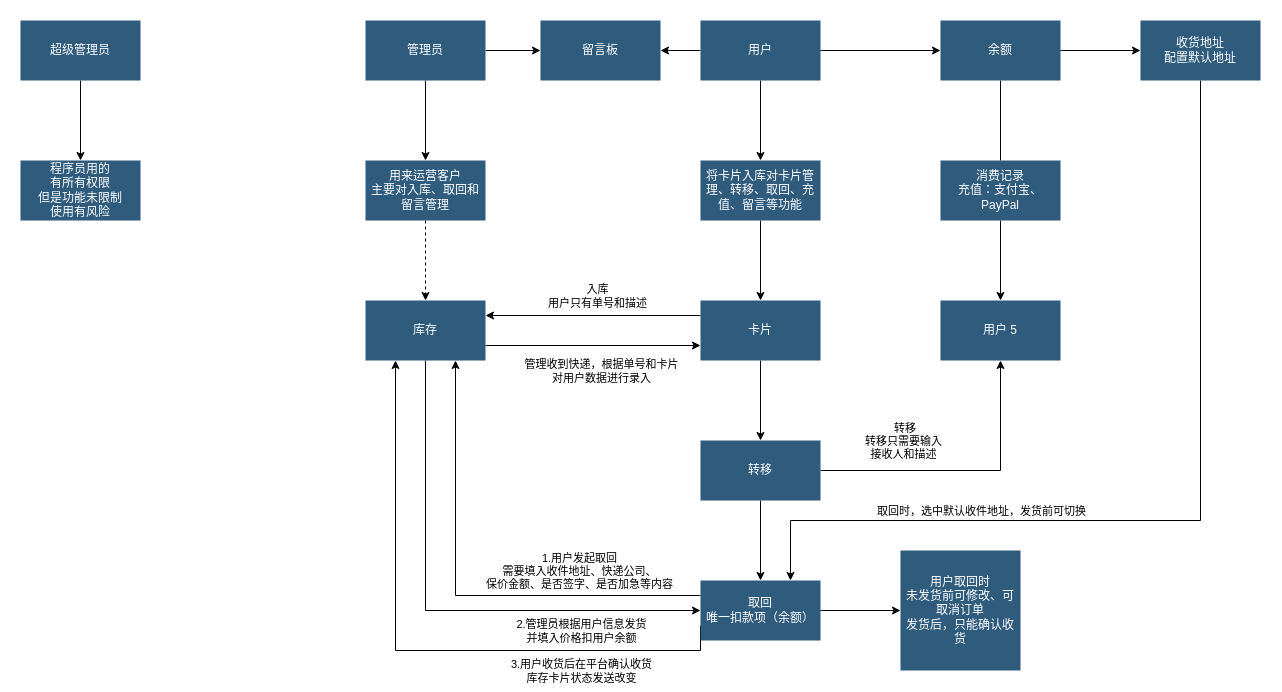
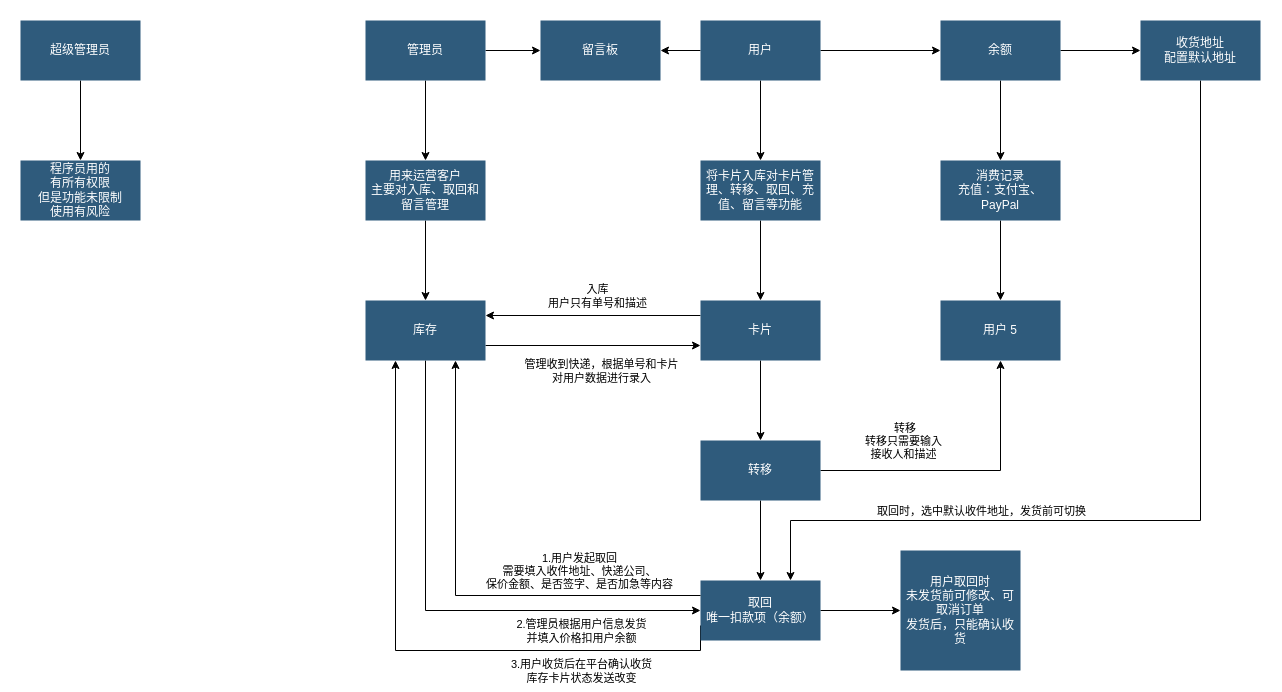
edge "余额" -- "消费记录 充值：支付宝、PayPal": arrowhead none -> classic
edge "用来运营客户 主要对入库、取回和留言管理" -> "库存": style dashed -> solid
